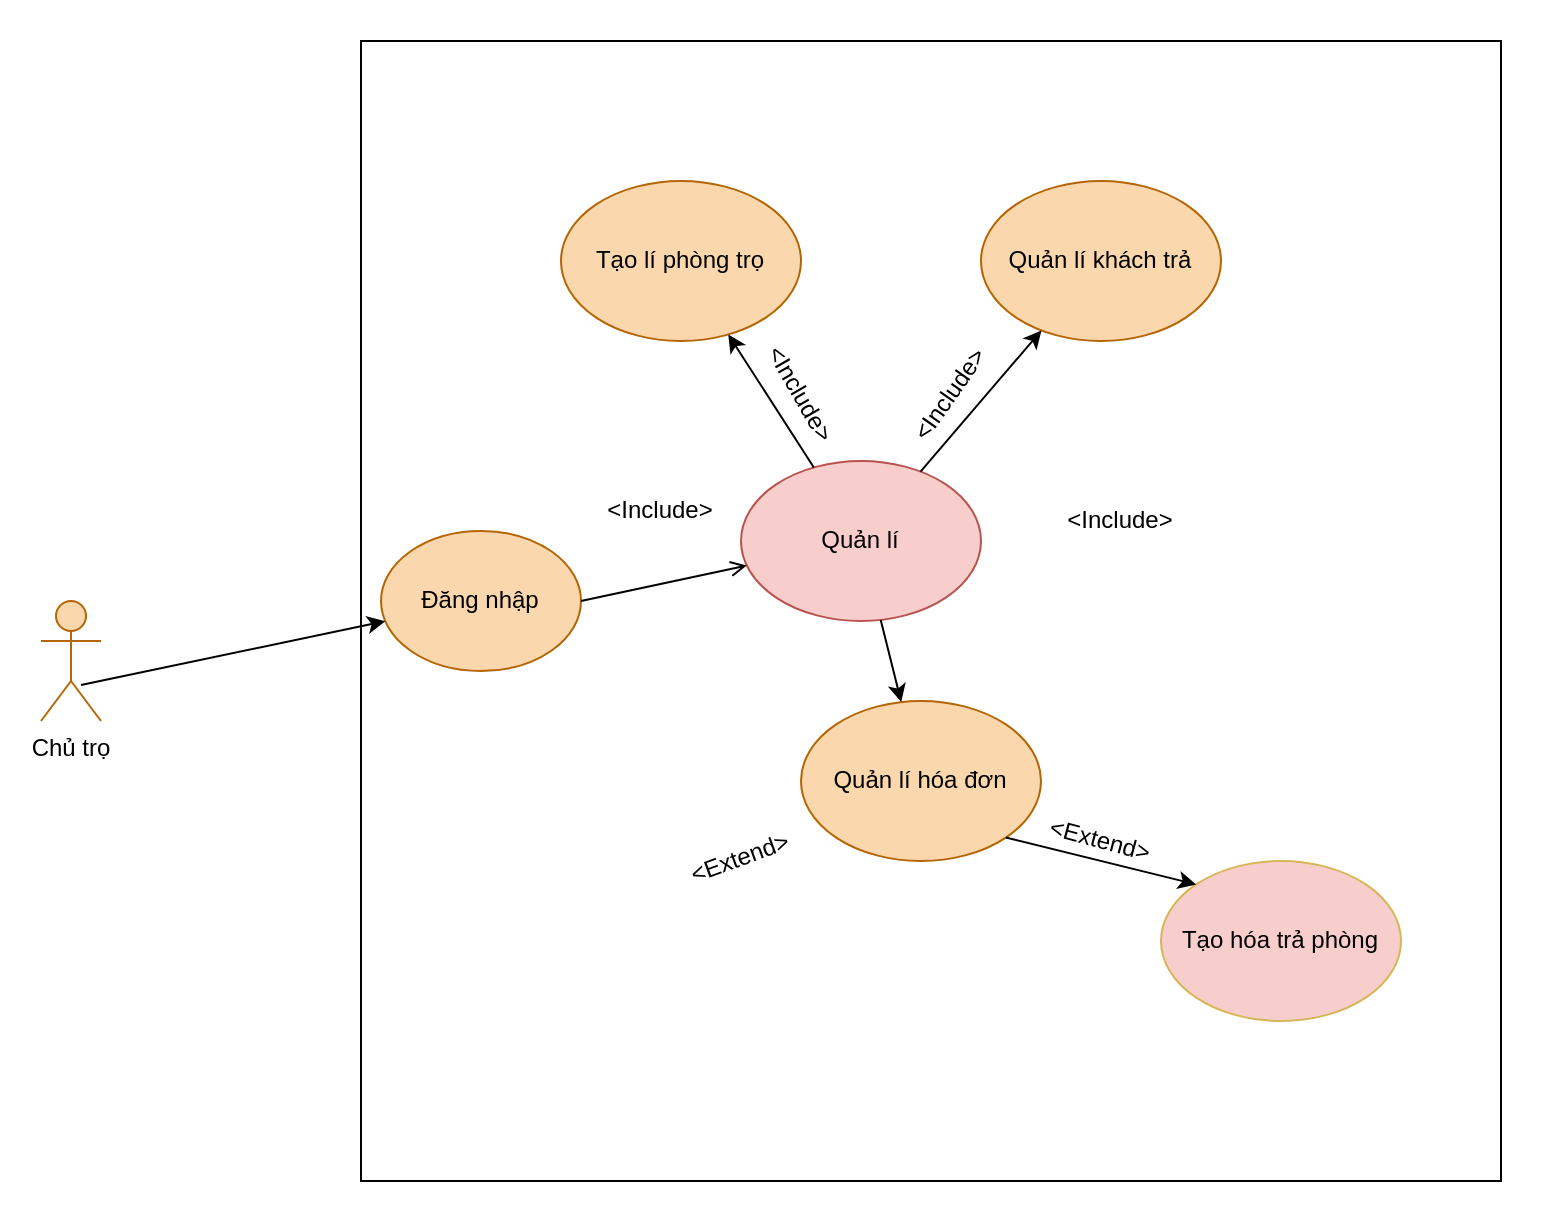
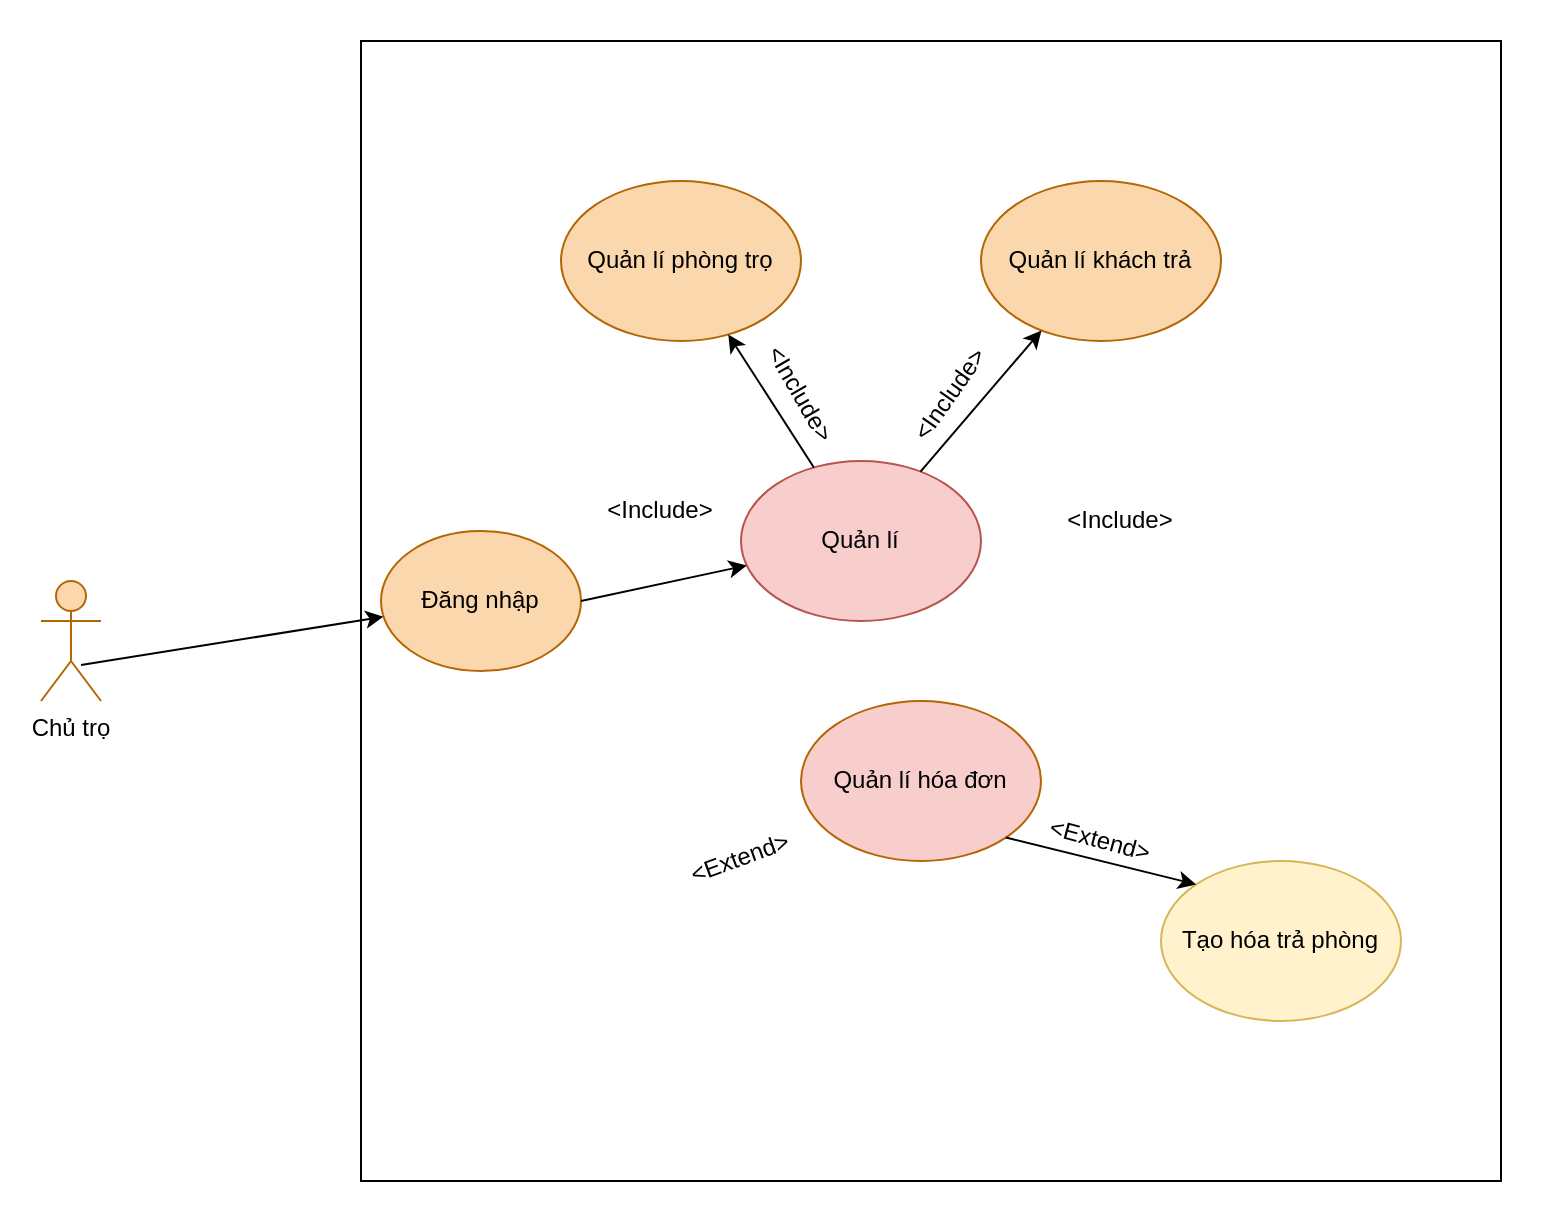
node "Tạo lí phòng trọ": label "Tạo lí phòng trọ" -> "Quản lí phòng trọ"
edge "Đăng nhập" -> "Quản lí": arrowhead open -> classic
edge "Quản lí" -> "Quản lí hóa đơn": removed
node "Chủ trọ": moved (71, 661) -> (71, 641)
node "Quản lí hóa đơn": fillcolor #fad7ac -> #f8cecc
node "Tạo hóa trả phòng": fillcolor #f8cecc -> #fff2cc
